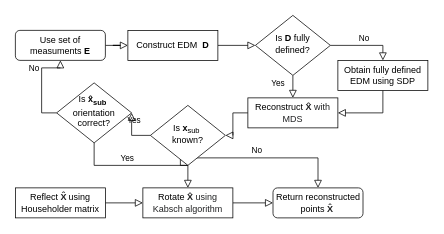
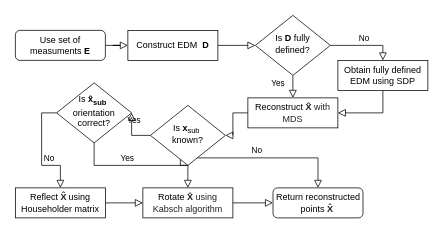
edge "Is x̂sub orientation correct?" -> "Use set of measuments E": now "Is x̂sub orientation correct?" -> "Reflect X̂ using Householder matrix"
